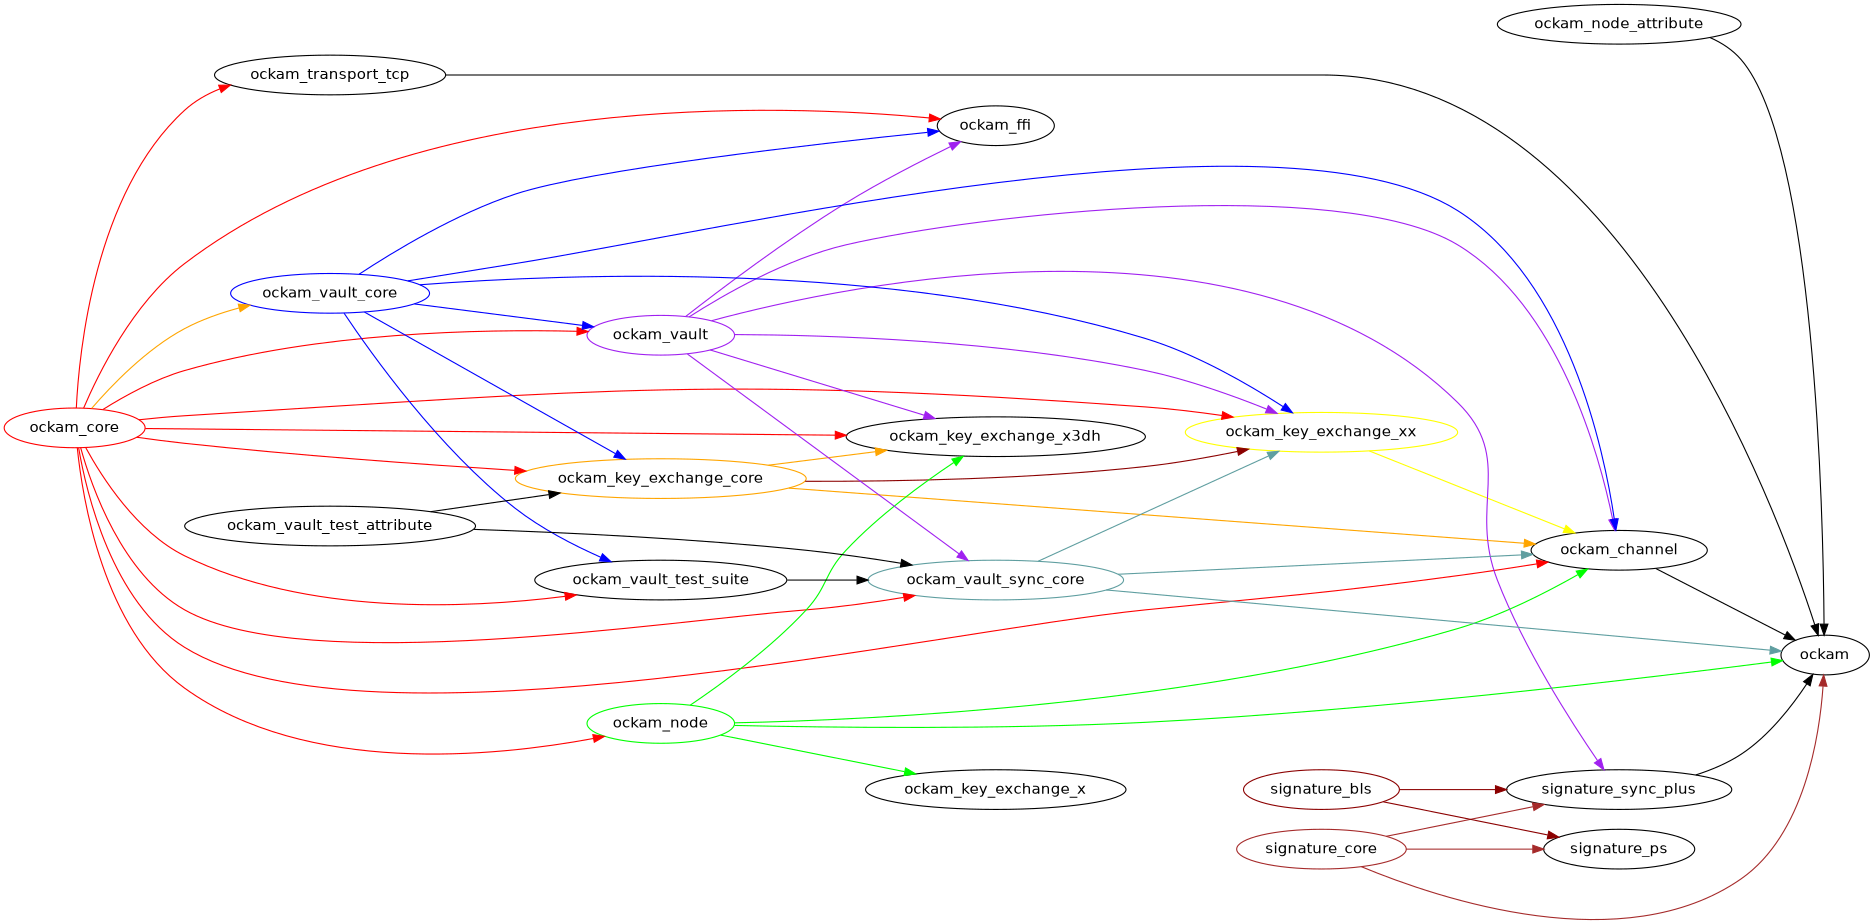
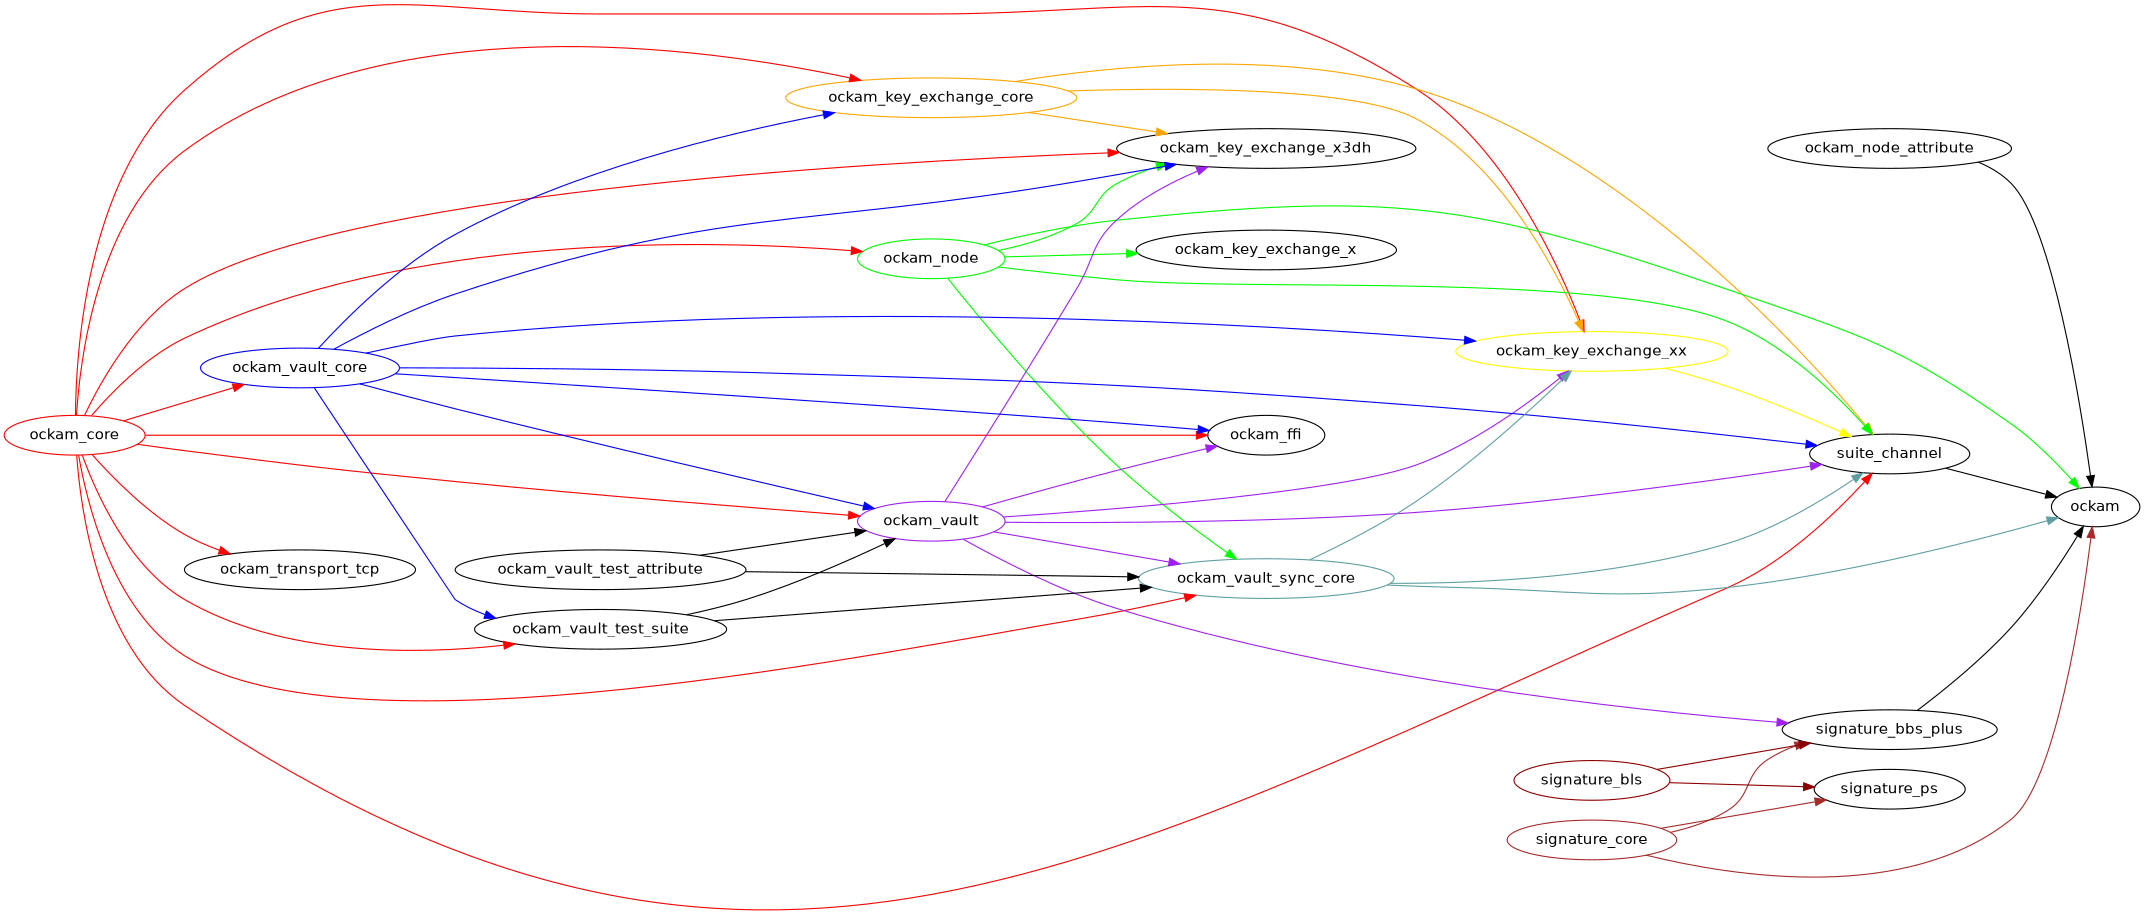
edge "ockam_transport_tcp" -> "ockam": removed
edge "ockam_vault_core" -> "ockam_key_exchange_x3dh": added
edge "ockam_core" -> "ockam_vault_core": color orange -> red
edge "ockam_node" -> "ockam_vault_sync_core": added
edge "ockam_key_exchange_core" -> "ockam_key_exchange_xx": color darkred -> orange
edge "ockam_vault_test_attribute" -> "ockam_key_exchange_core": now "ockam_vault_test_attribute" -> "ockam_vault"
node "ockam_channel": label "ockam_channel" -> "suite_channel"
edge "ockam_vault_test_suite" -> "ockam_vault": added
node "signature_sync_plus": label "signature_sync_plus" -> "signature_bbs_plus"
